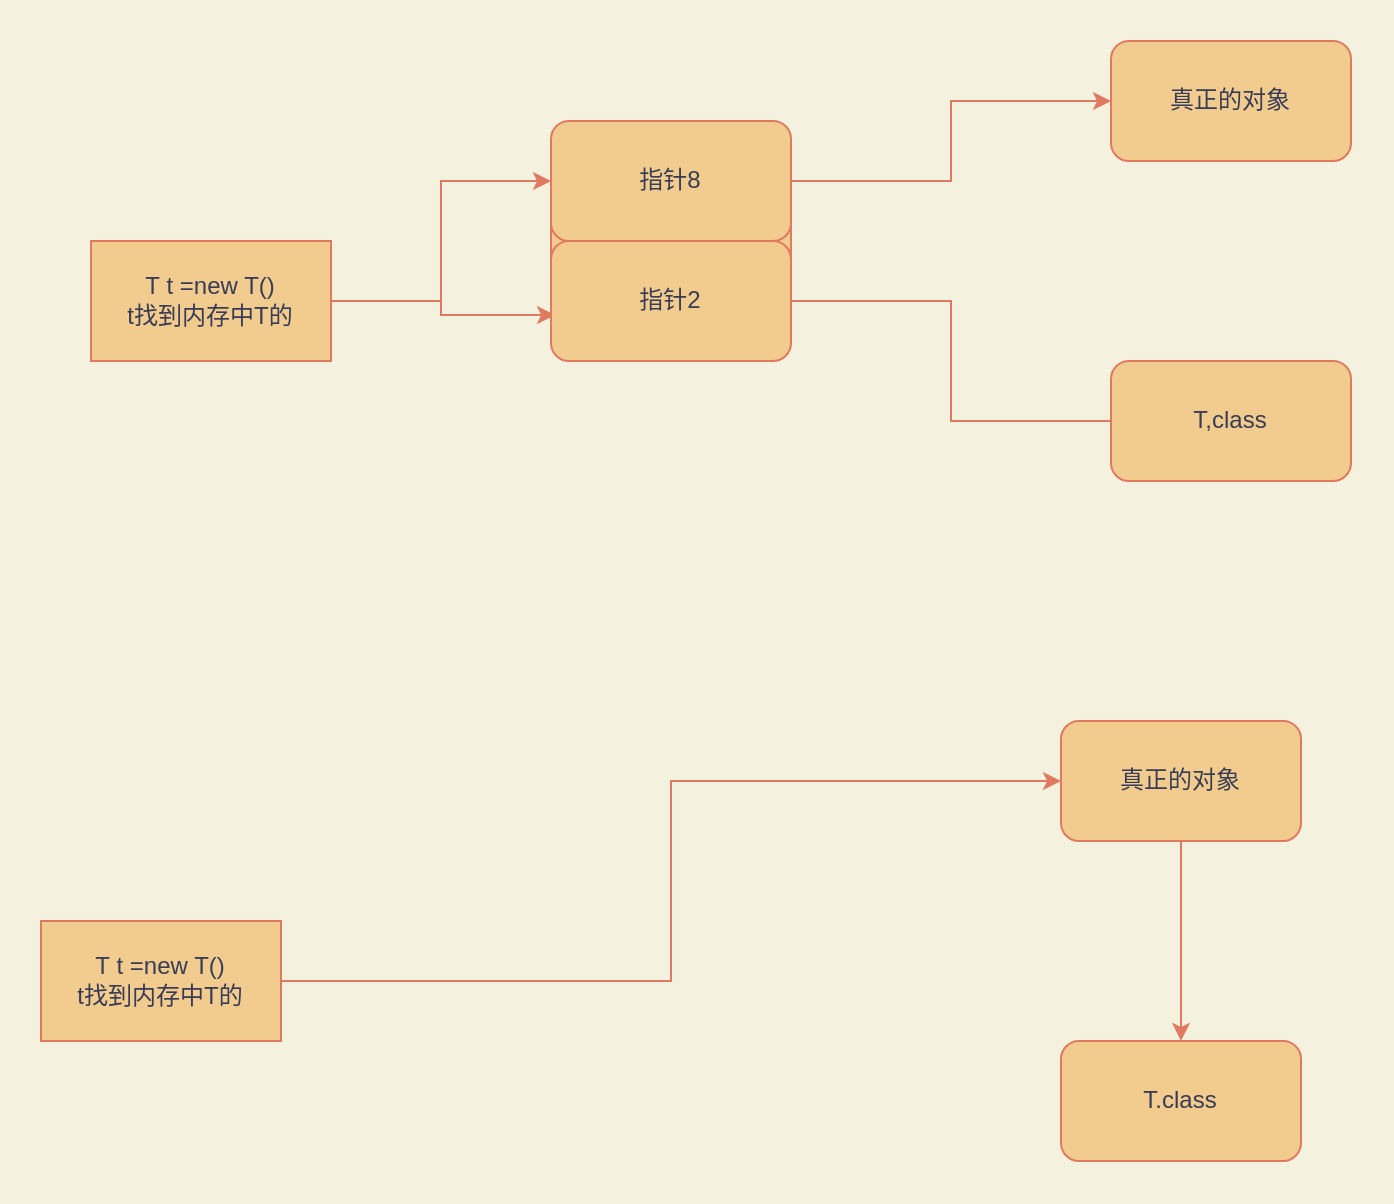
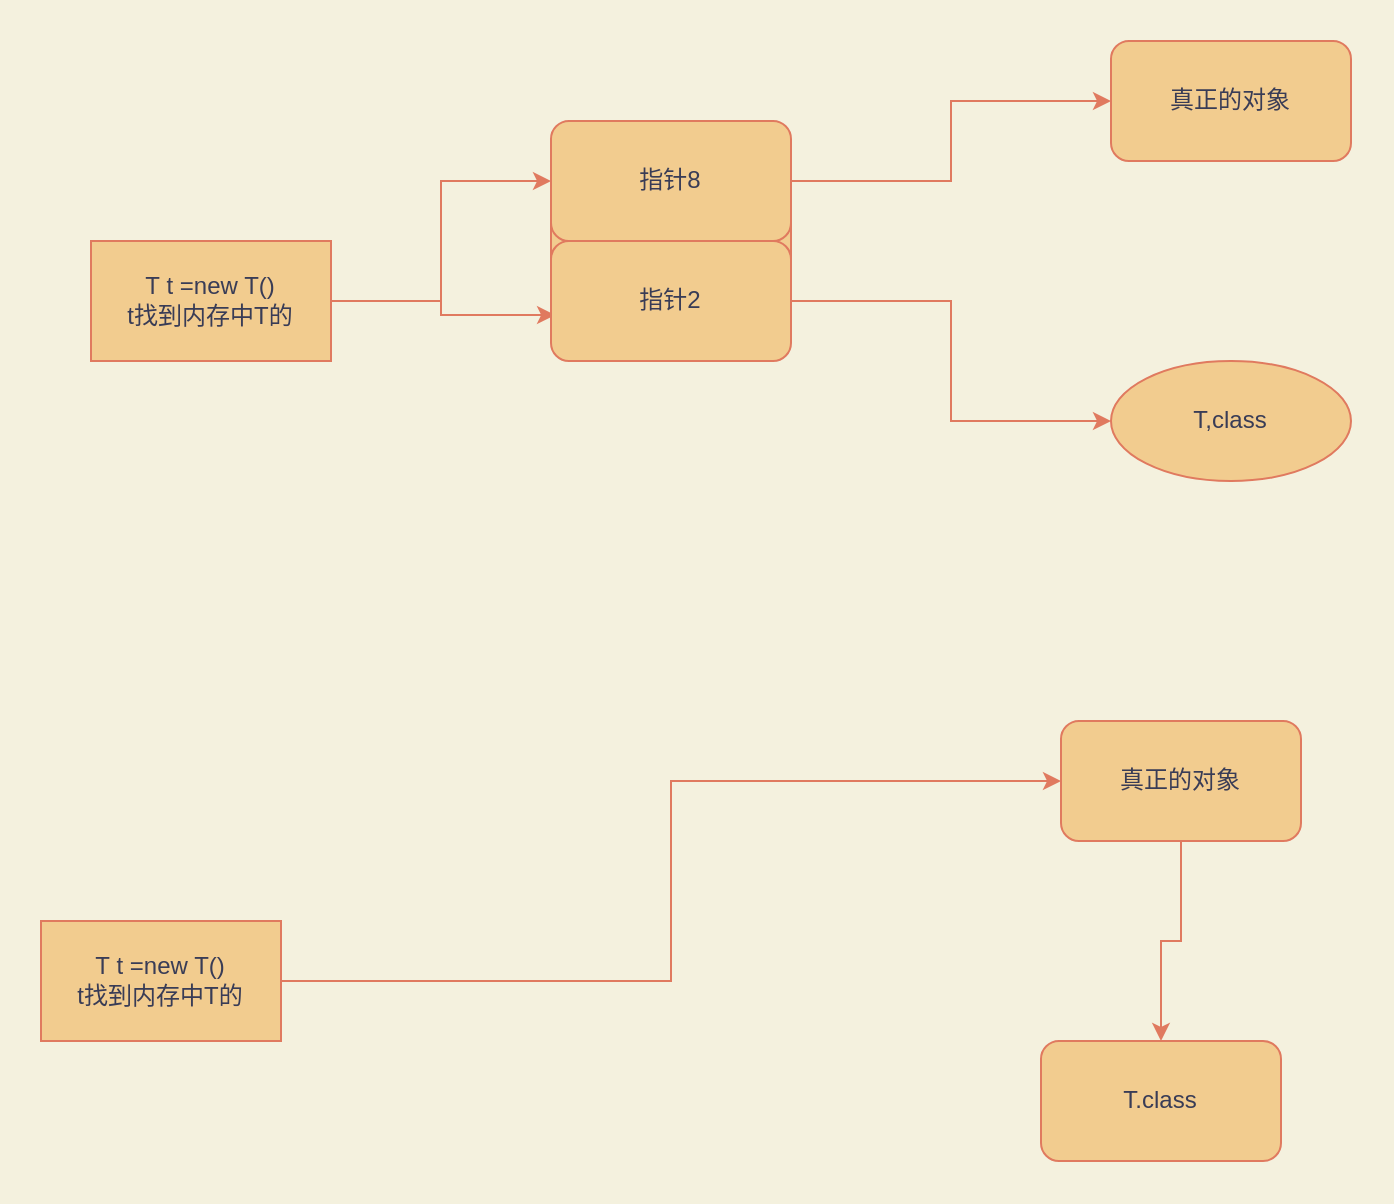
edge "指针2" -- "T,class": arrowhead none -> classic
node "T,class": shape rounded rectangle -> ellipse
node "T.class": moved (1181, 1101) -> (1161, 1101)
